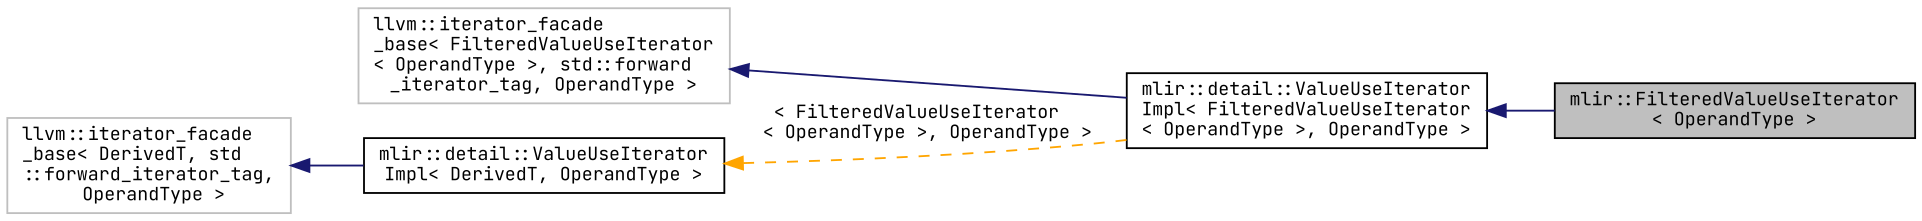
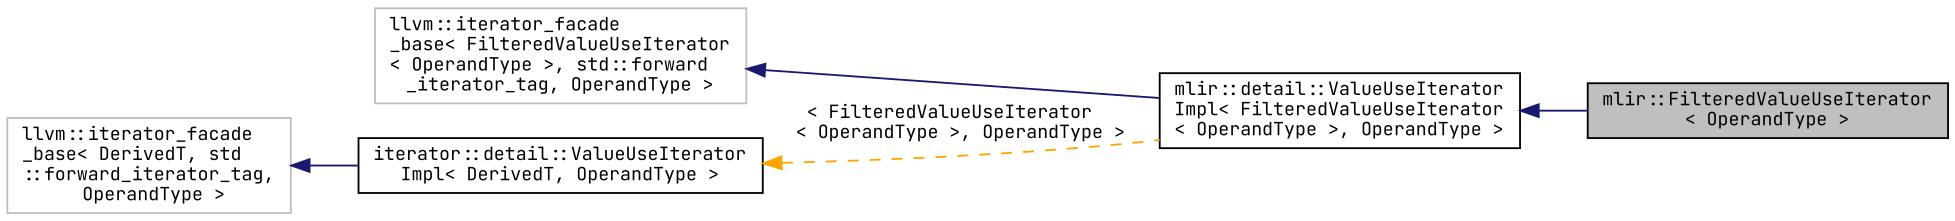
node "mlir::detail::ValueUseIterator Impl< DerivedT, OperandType >": label "mlir::detail::ValueUseIterator Impl< DerivedT, OperandType >" -> "iterator::detail::ValueUseIterator Impl< DerivedT, OperandType >"
